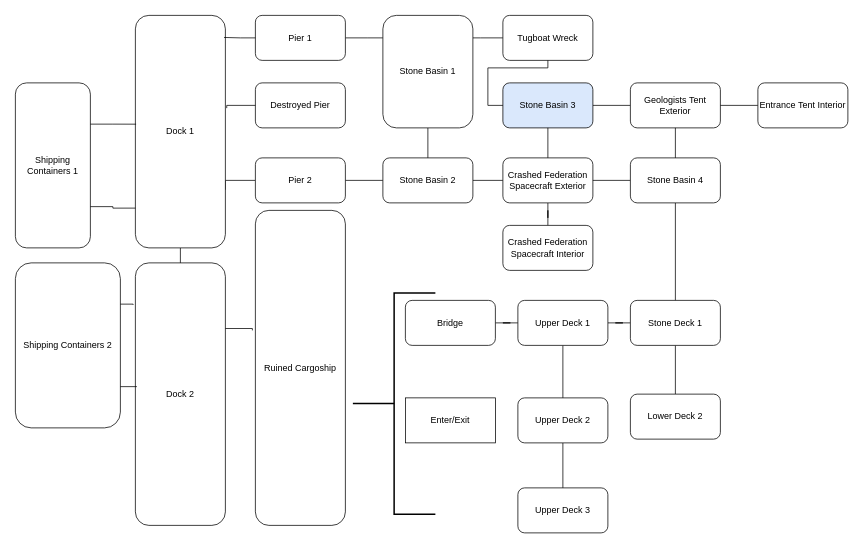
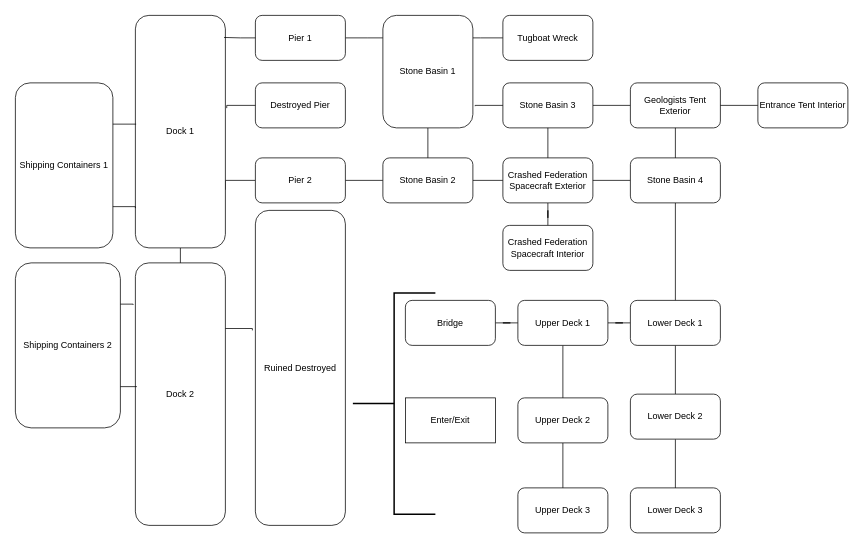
edge "Tugboat Wreck" -- "Stone Basin 3": now "Stone Basin 1" -- "Stone Basin 3"
node "Stone Basin 3": fillcolor #dae8fc -> #ffffff
node "Shipping Containers 1": size 75x165 -> 98x165
node "Stone Deck 1": label "Stone Deck 1" -> "Lower Deck 1"
node "Ruined Cargoship": label "Ruined Cargoship" -> "Ruined Destroyed"
edge "Lower Deck 2" -- "Lower Deck 3": added
node "Lower Deck 3": added
